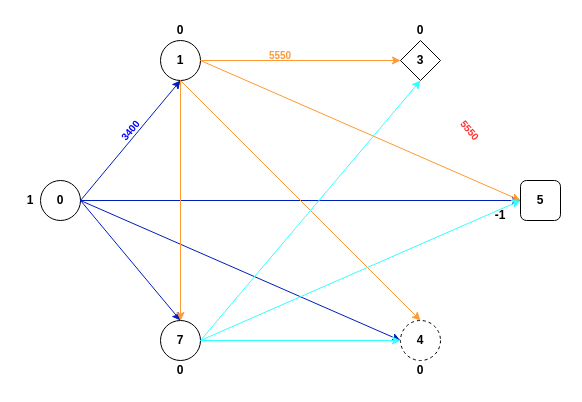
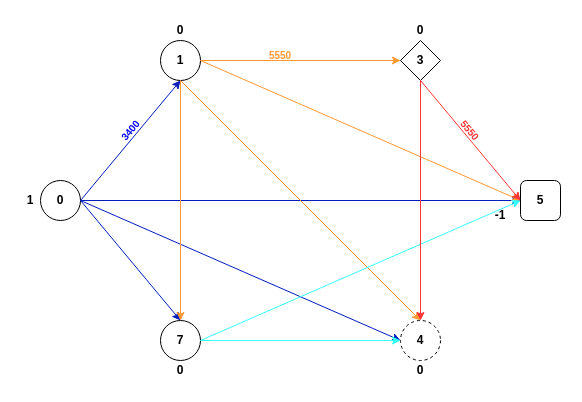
edge "3" -> "5": added
edge "3" -> "4": added
edge "7" -> "3": removed
